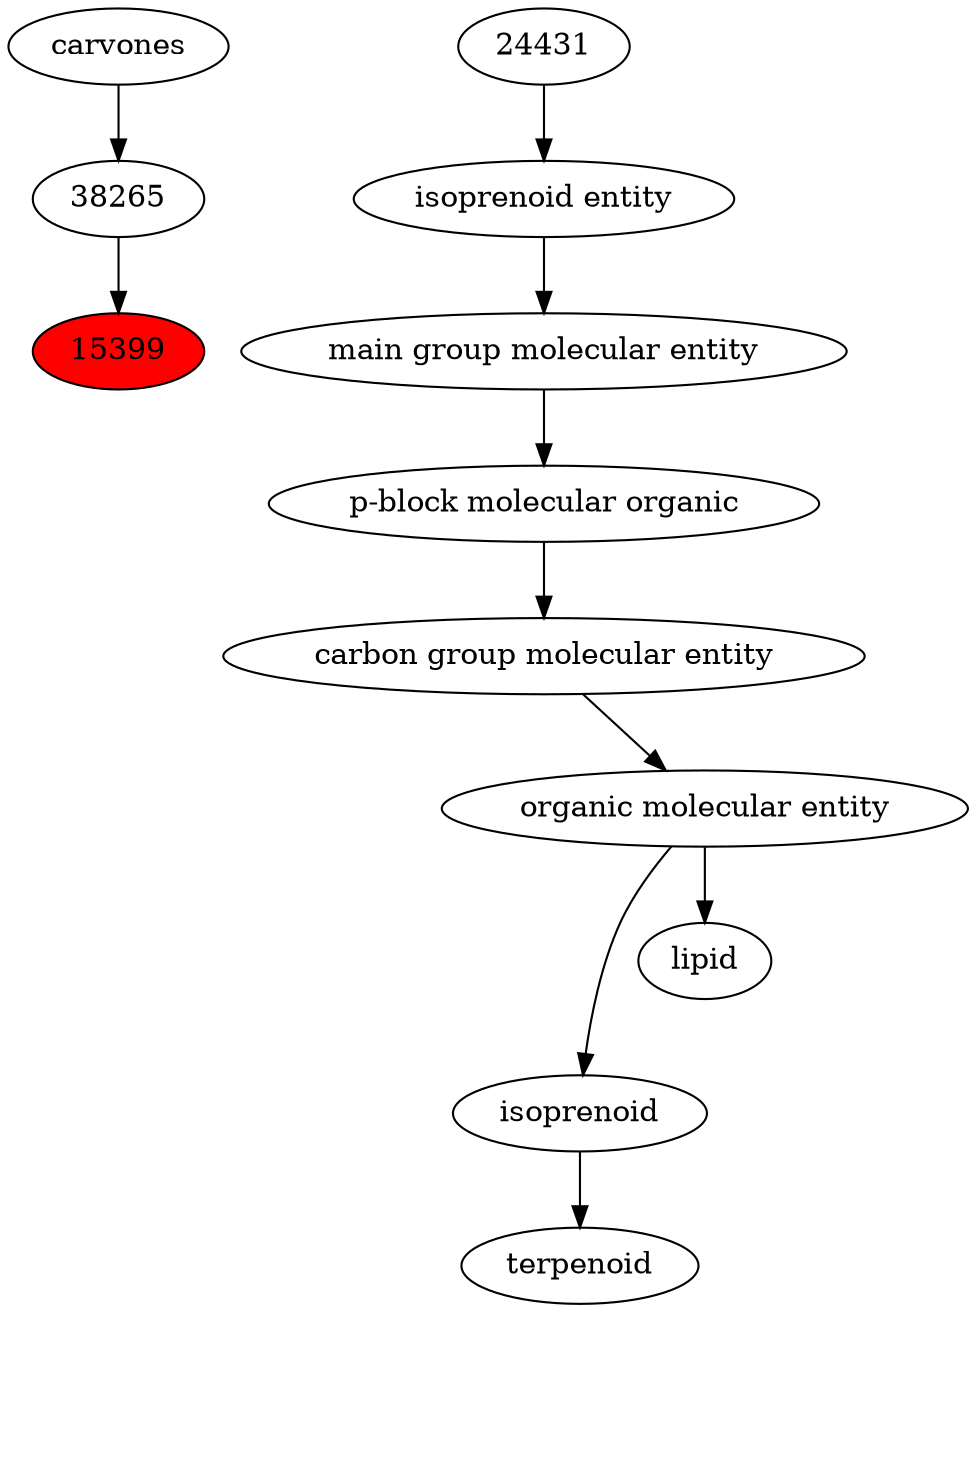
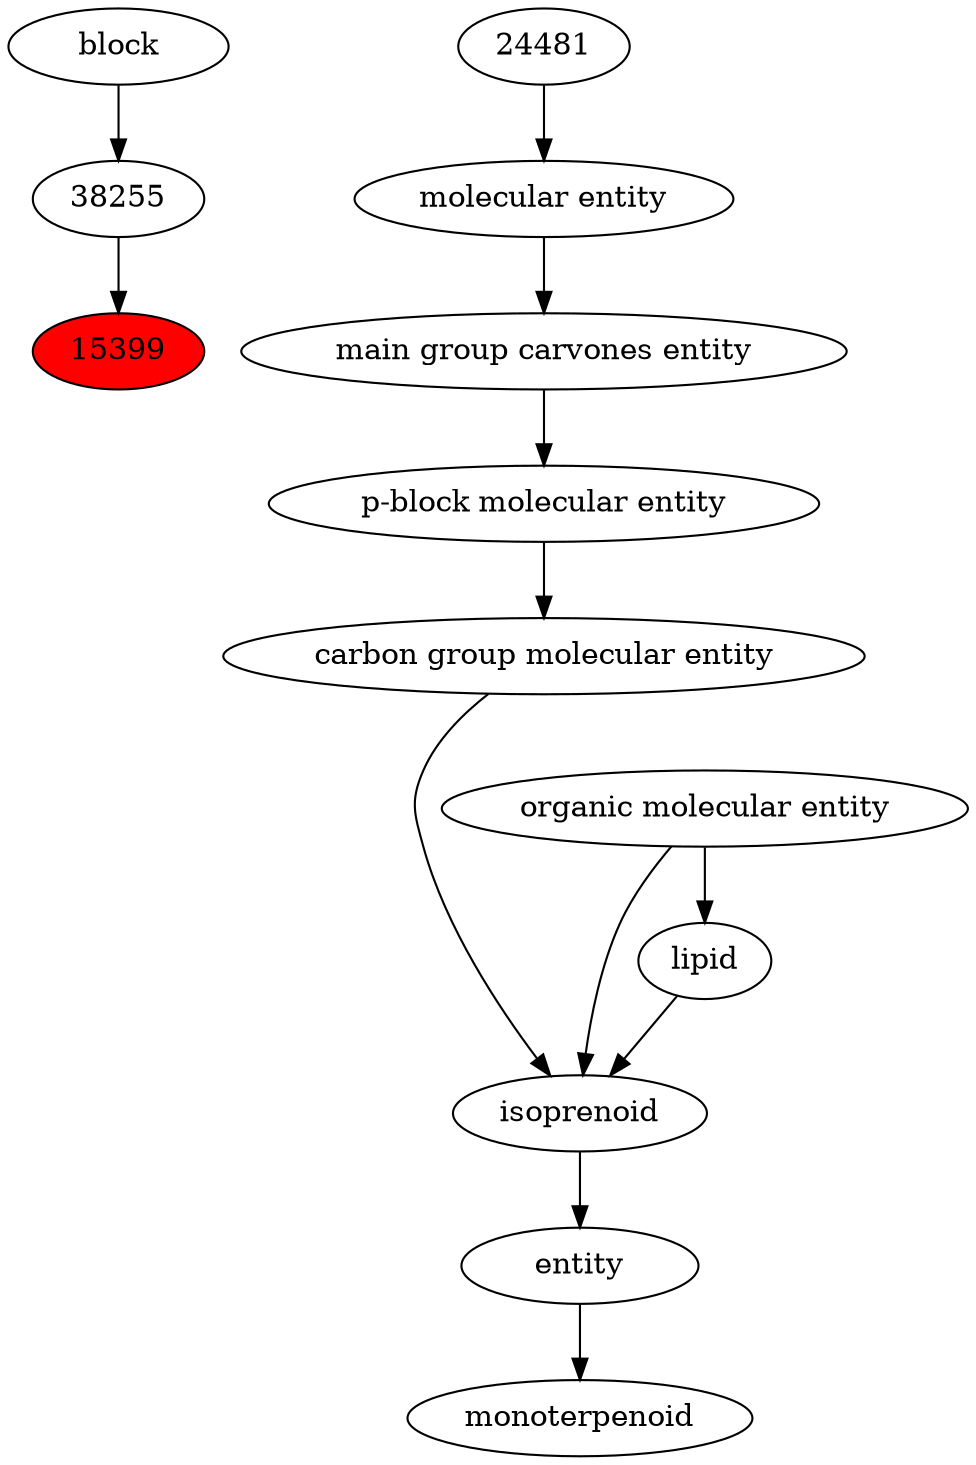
node "carvones": label "carvones" -> "block"
node "24431": label "24431" -> "24481"
node "38265": label "38265" -> "38255"
node "isoprenoid entity": label "isoprenoid entity" -> "molecular entity"
node "main group molecular entity": label "main group molecular entity" -> "main group carvones entity"
node "p-block molecular organic": label "p-block molecular organic" -> "p-block molecular entity"
edge "carbon group molecular entity" -> "organic molecular entity": now "carbon group molecular entity" -> "isoprenoid"
edge "lipid" -> "isoprenoid": added
node "terpenoid": label "terpenoid" -> "entity"
node "monoterpenoid": added
